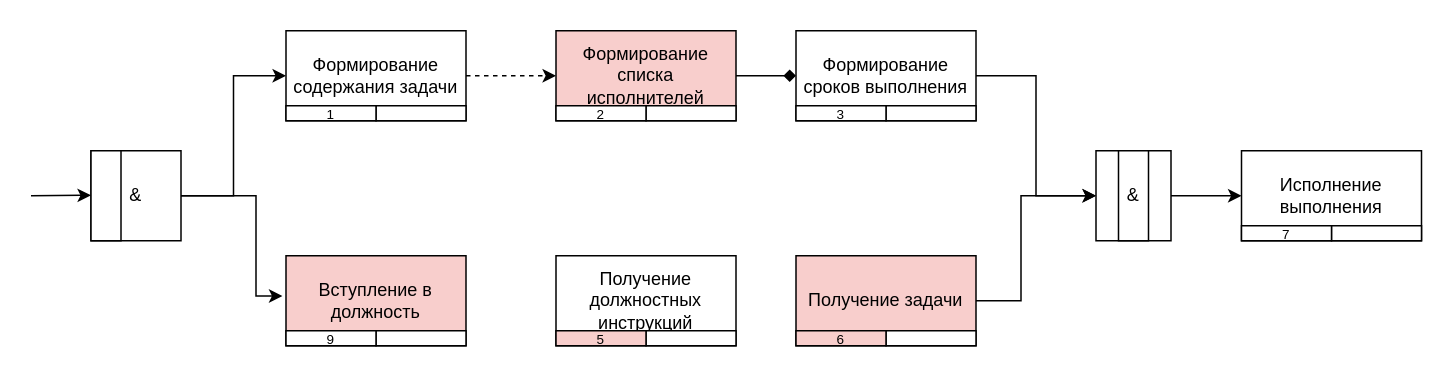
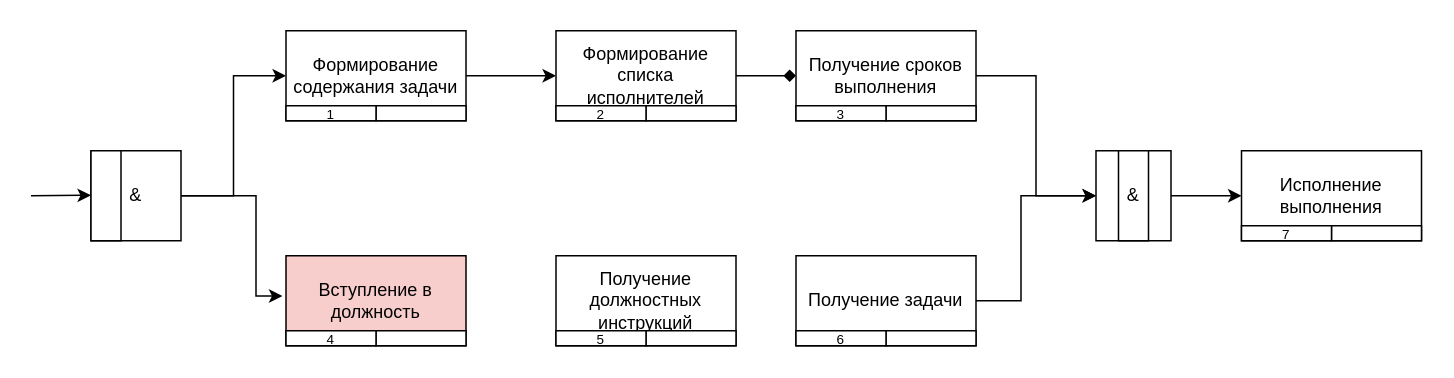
edge "Формирование содержания задачи" -> "Формирование списка исполнителей": style dashed -> solid
node "Формирование списка исполнителей": fillcolor #f8cecc -> #ffffff
node "Формирование сроков выполнения": label "Формирование сроков выполнения" -> "Получение сроков выполнения"
node "Получение задачи": fillcolor #f8cecc -> #ffffff
node "9": label "9" -> "4"
node "5": fillcolor #f8cecc -> #ffffff
node "6": fillcolor #f8cecc -> #ffffff
